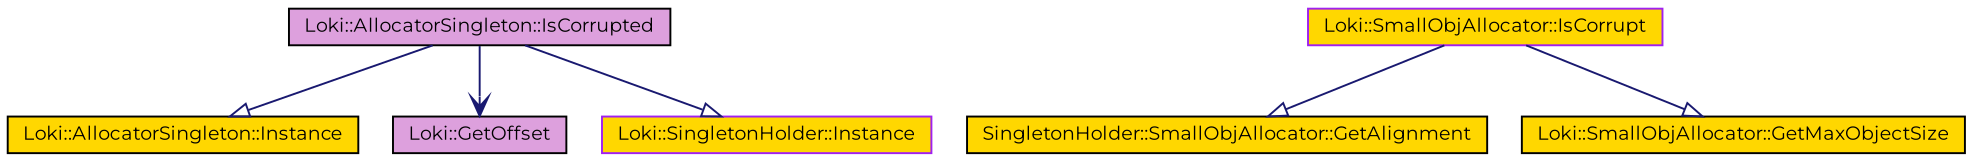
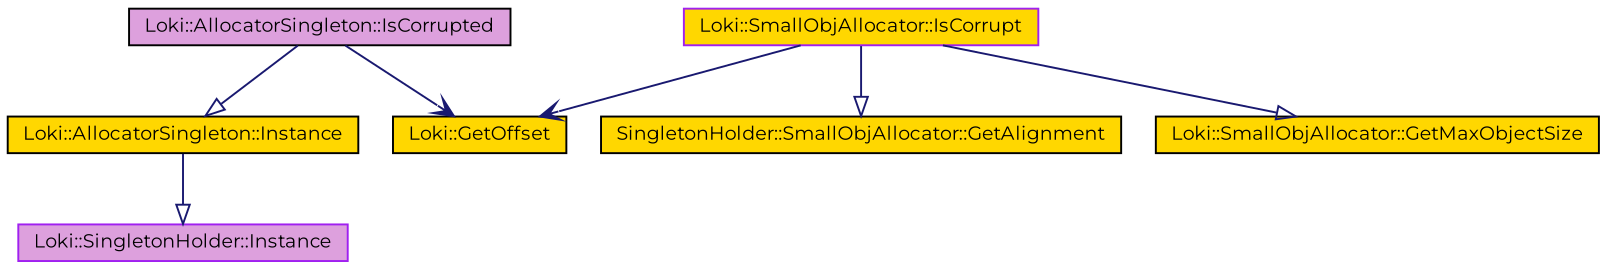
edge "Loki::AllocatorSingleton::IsCorrupted" -> "Loki::SingletonHolder::Instance": now "Loki::AllocatorSingleton::Instance" -> "Loki::SingletonHolder::Instance"
edge "Loki::SmallObjAllocator::IsCorrupt" -> "Loki::GetOffset": added
node "Loki::GetOffset": fillcolor plum -> gold
node "Loki::SingletonHolder::Instance": fillcolor gold -> plum
